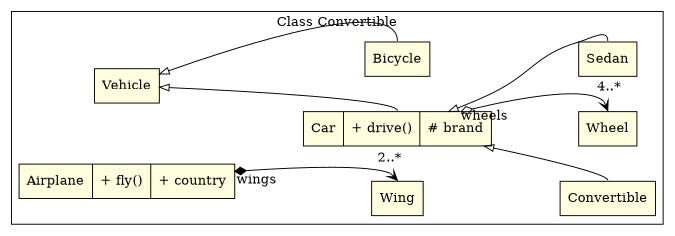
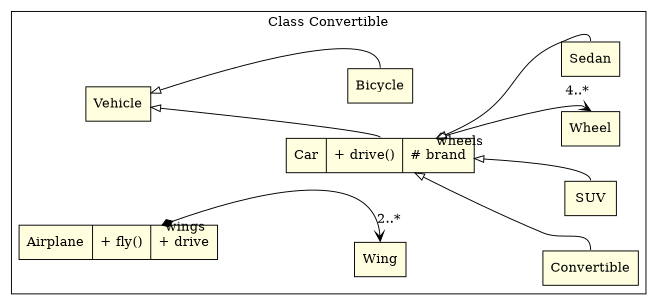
node "Airplane": text "+ country" -> "+ drive"
node "SUV": added
